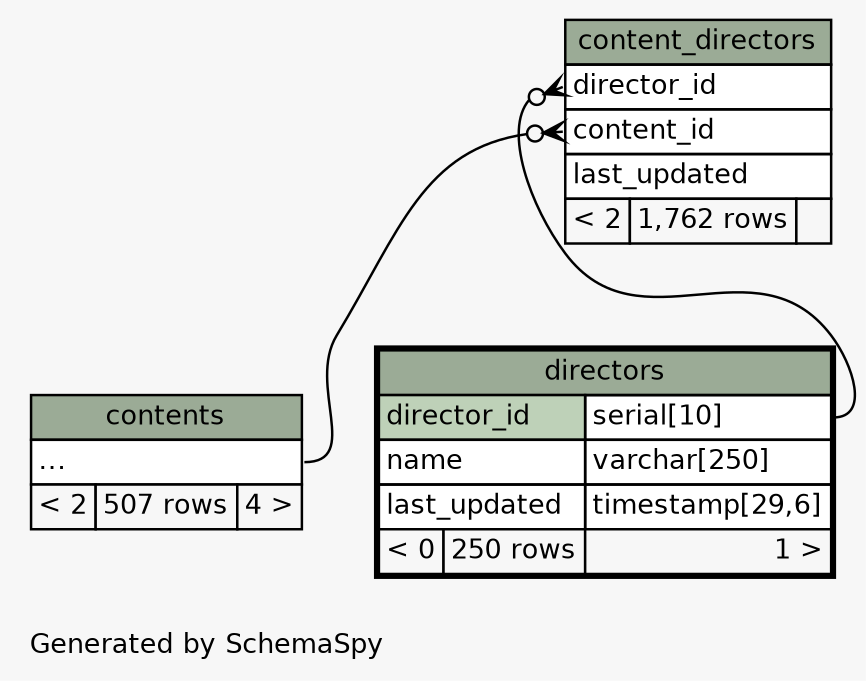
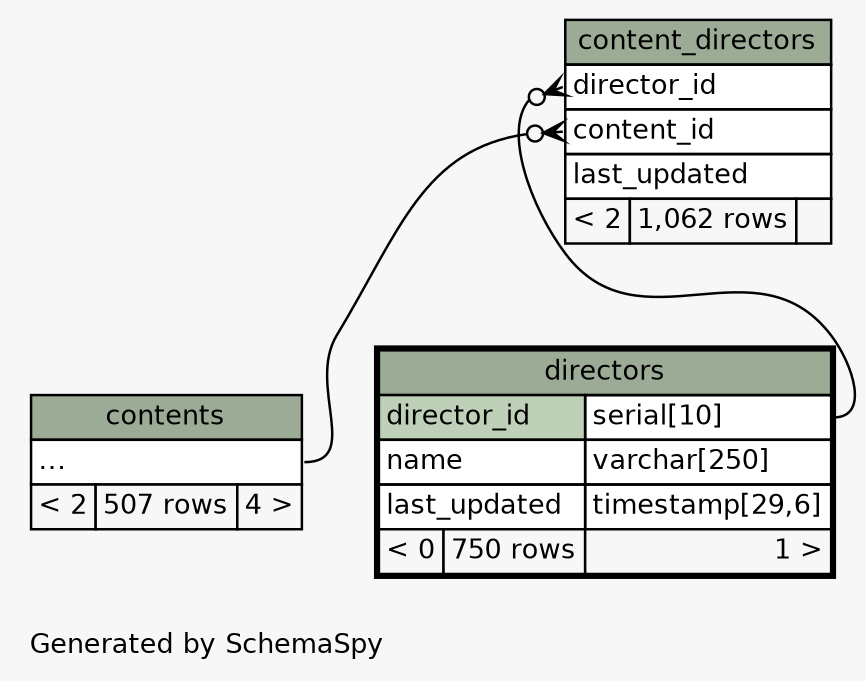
node "content_directors": text "1,762 rows" -> "1,062 rows"
node "directors": text "250 rows" -> "750 rows"
